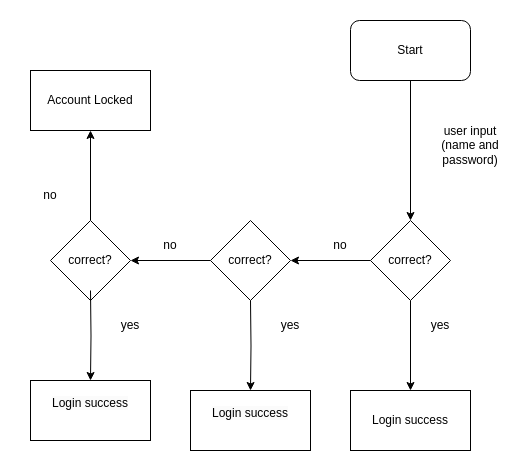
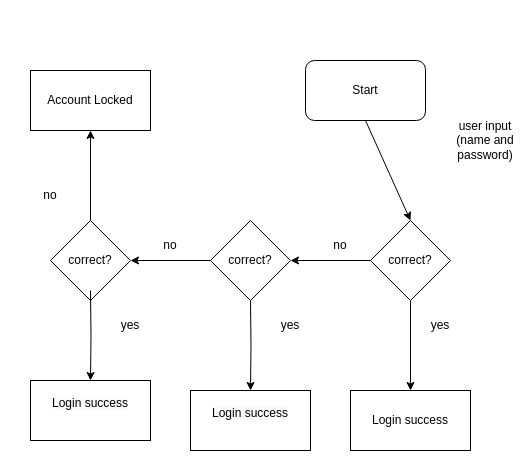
node "Start": moved (411, 51) -> (366, 91)
node "user input (name and password)": moved (471, 146) -> (486, 141)
